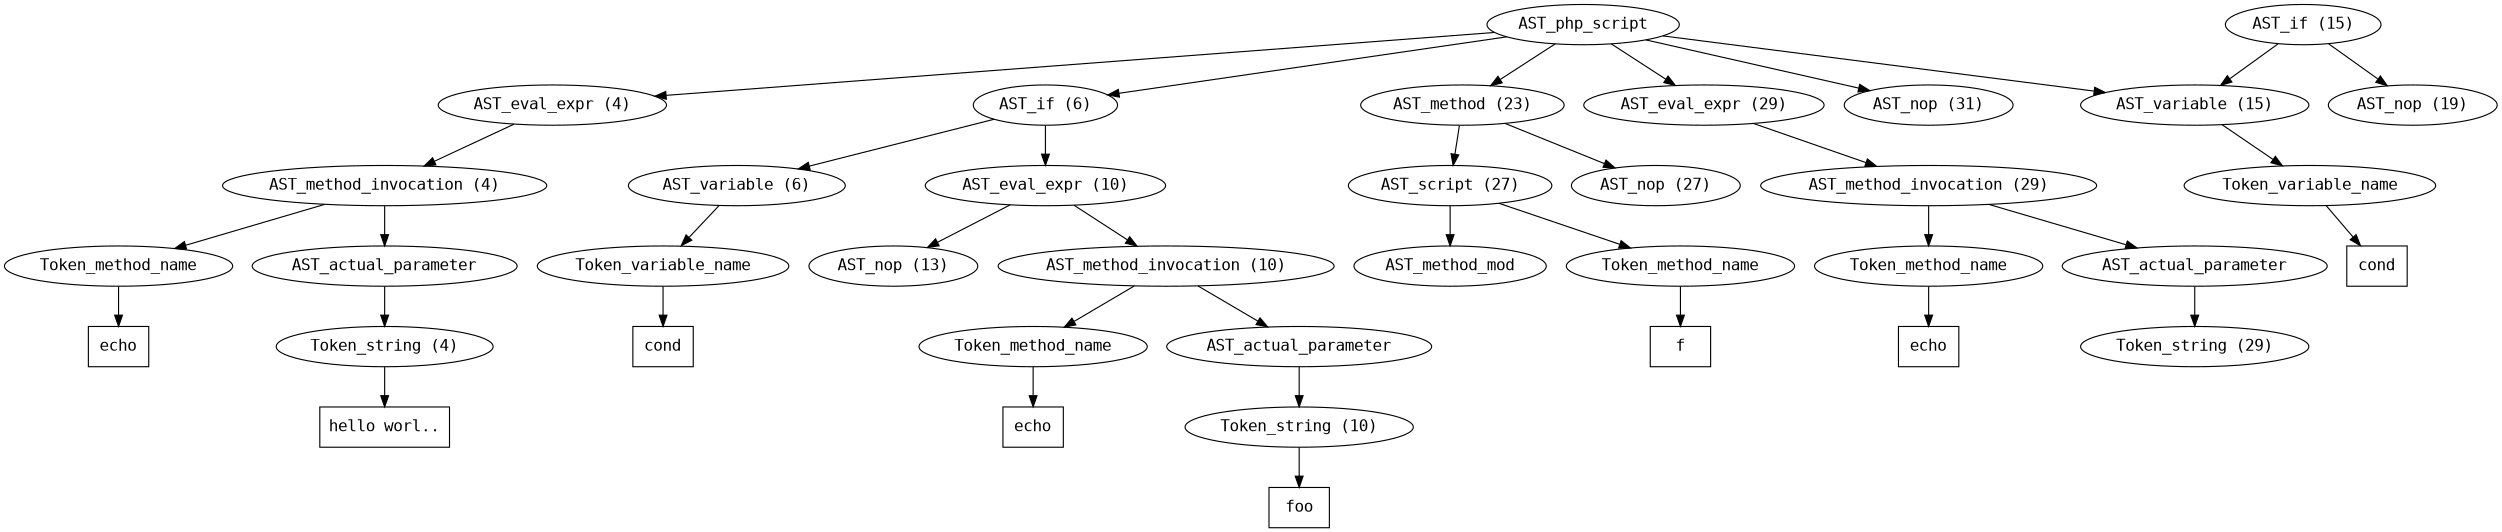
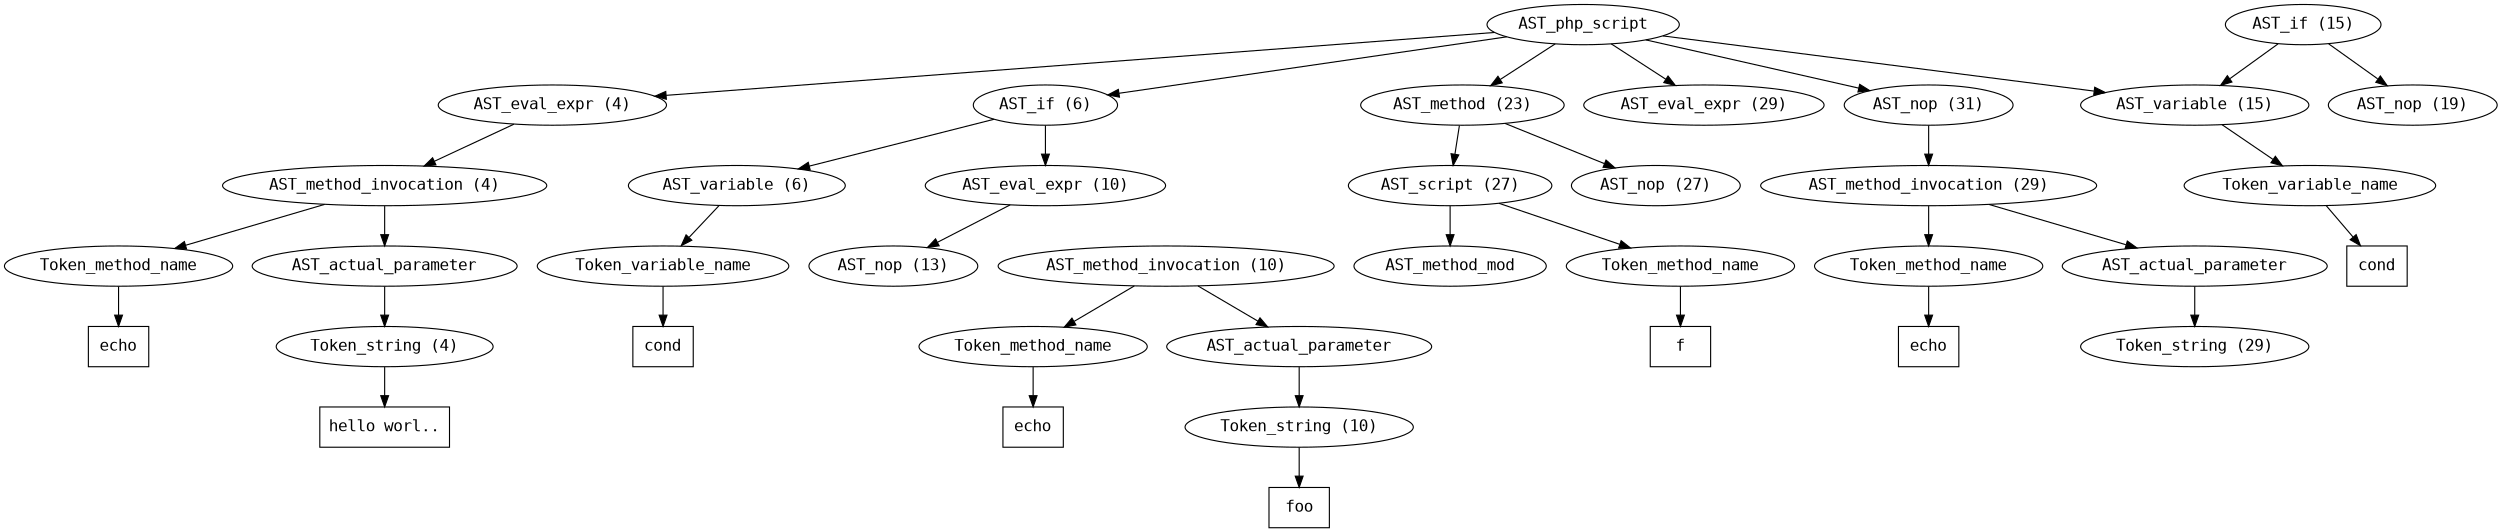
edge "AST_eval_expr (29)" -> "AST_method_invocation (29)": now "AST_nop (31)" -> "AST_method_invocation (29)"
edge "AST_eval_expr (10)" -> "AST_method_invocation (10)": removed
